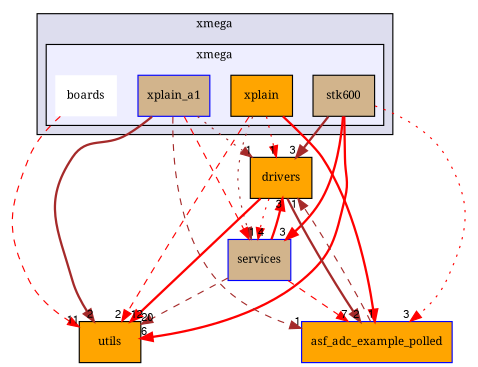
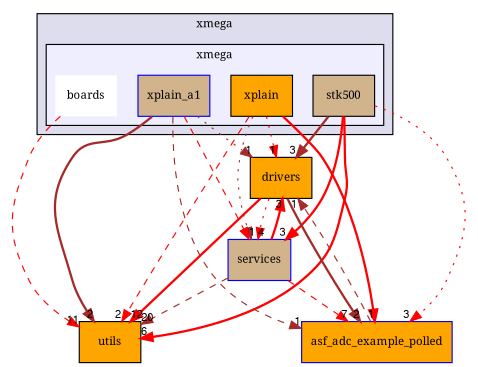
node "stk600": label "stk600" -> "stk500"
